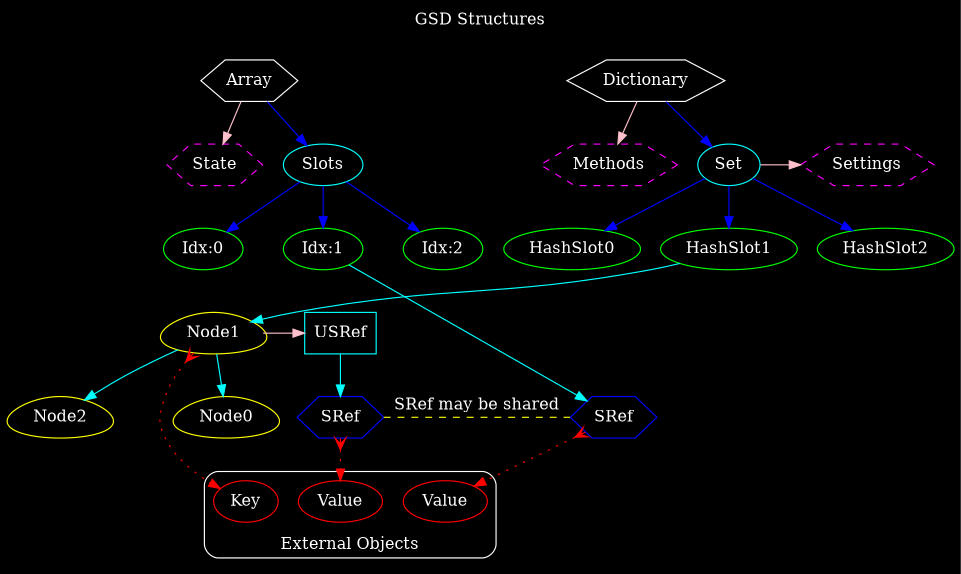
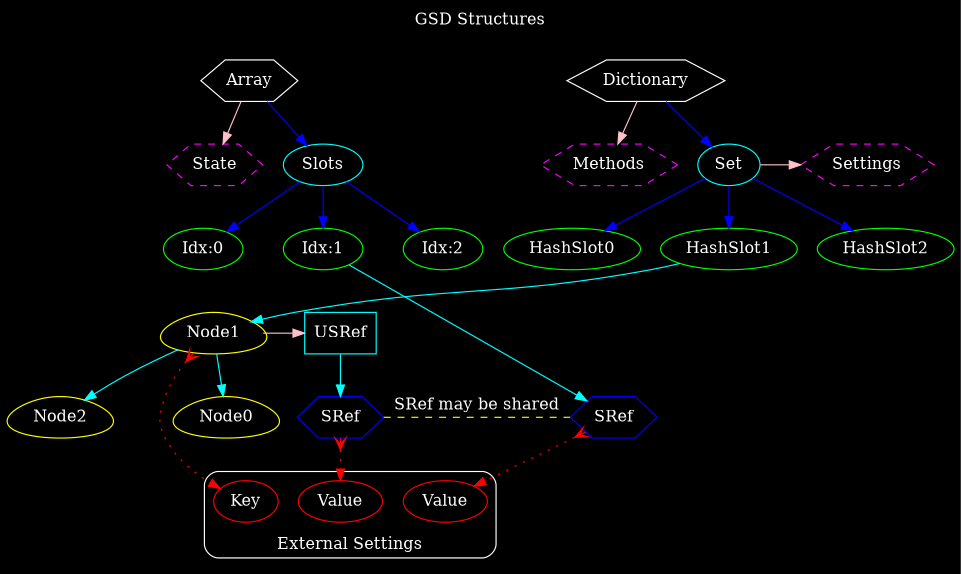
cluster "External Objects": label "External Objects" -> "External Settings"
